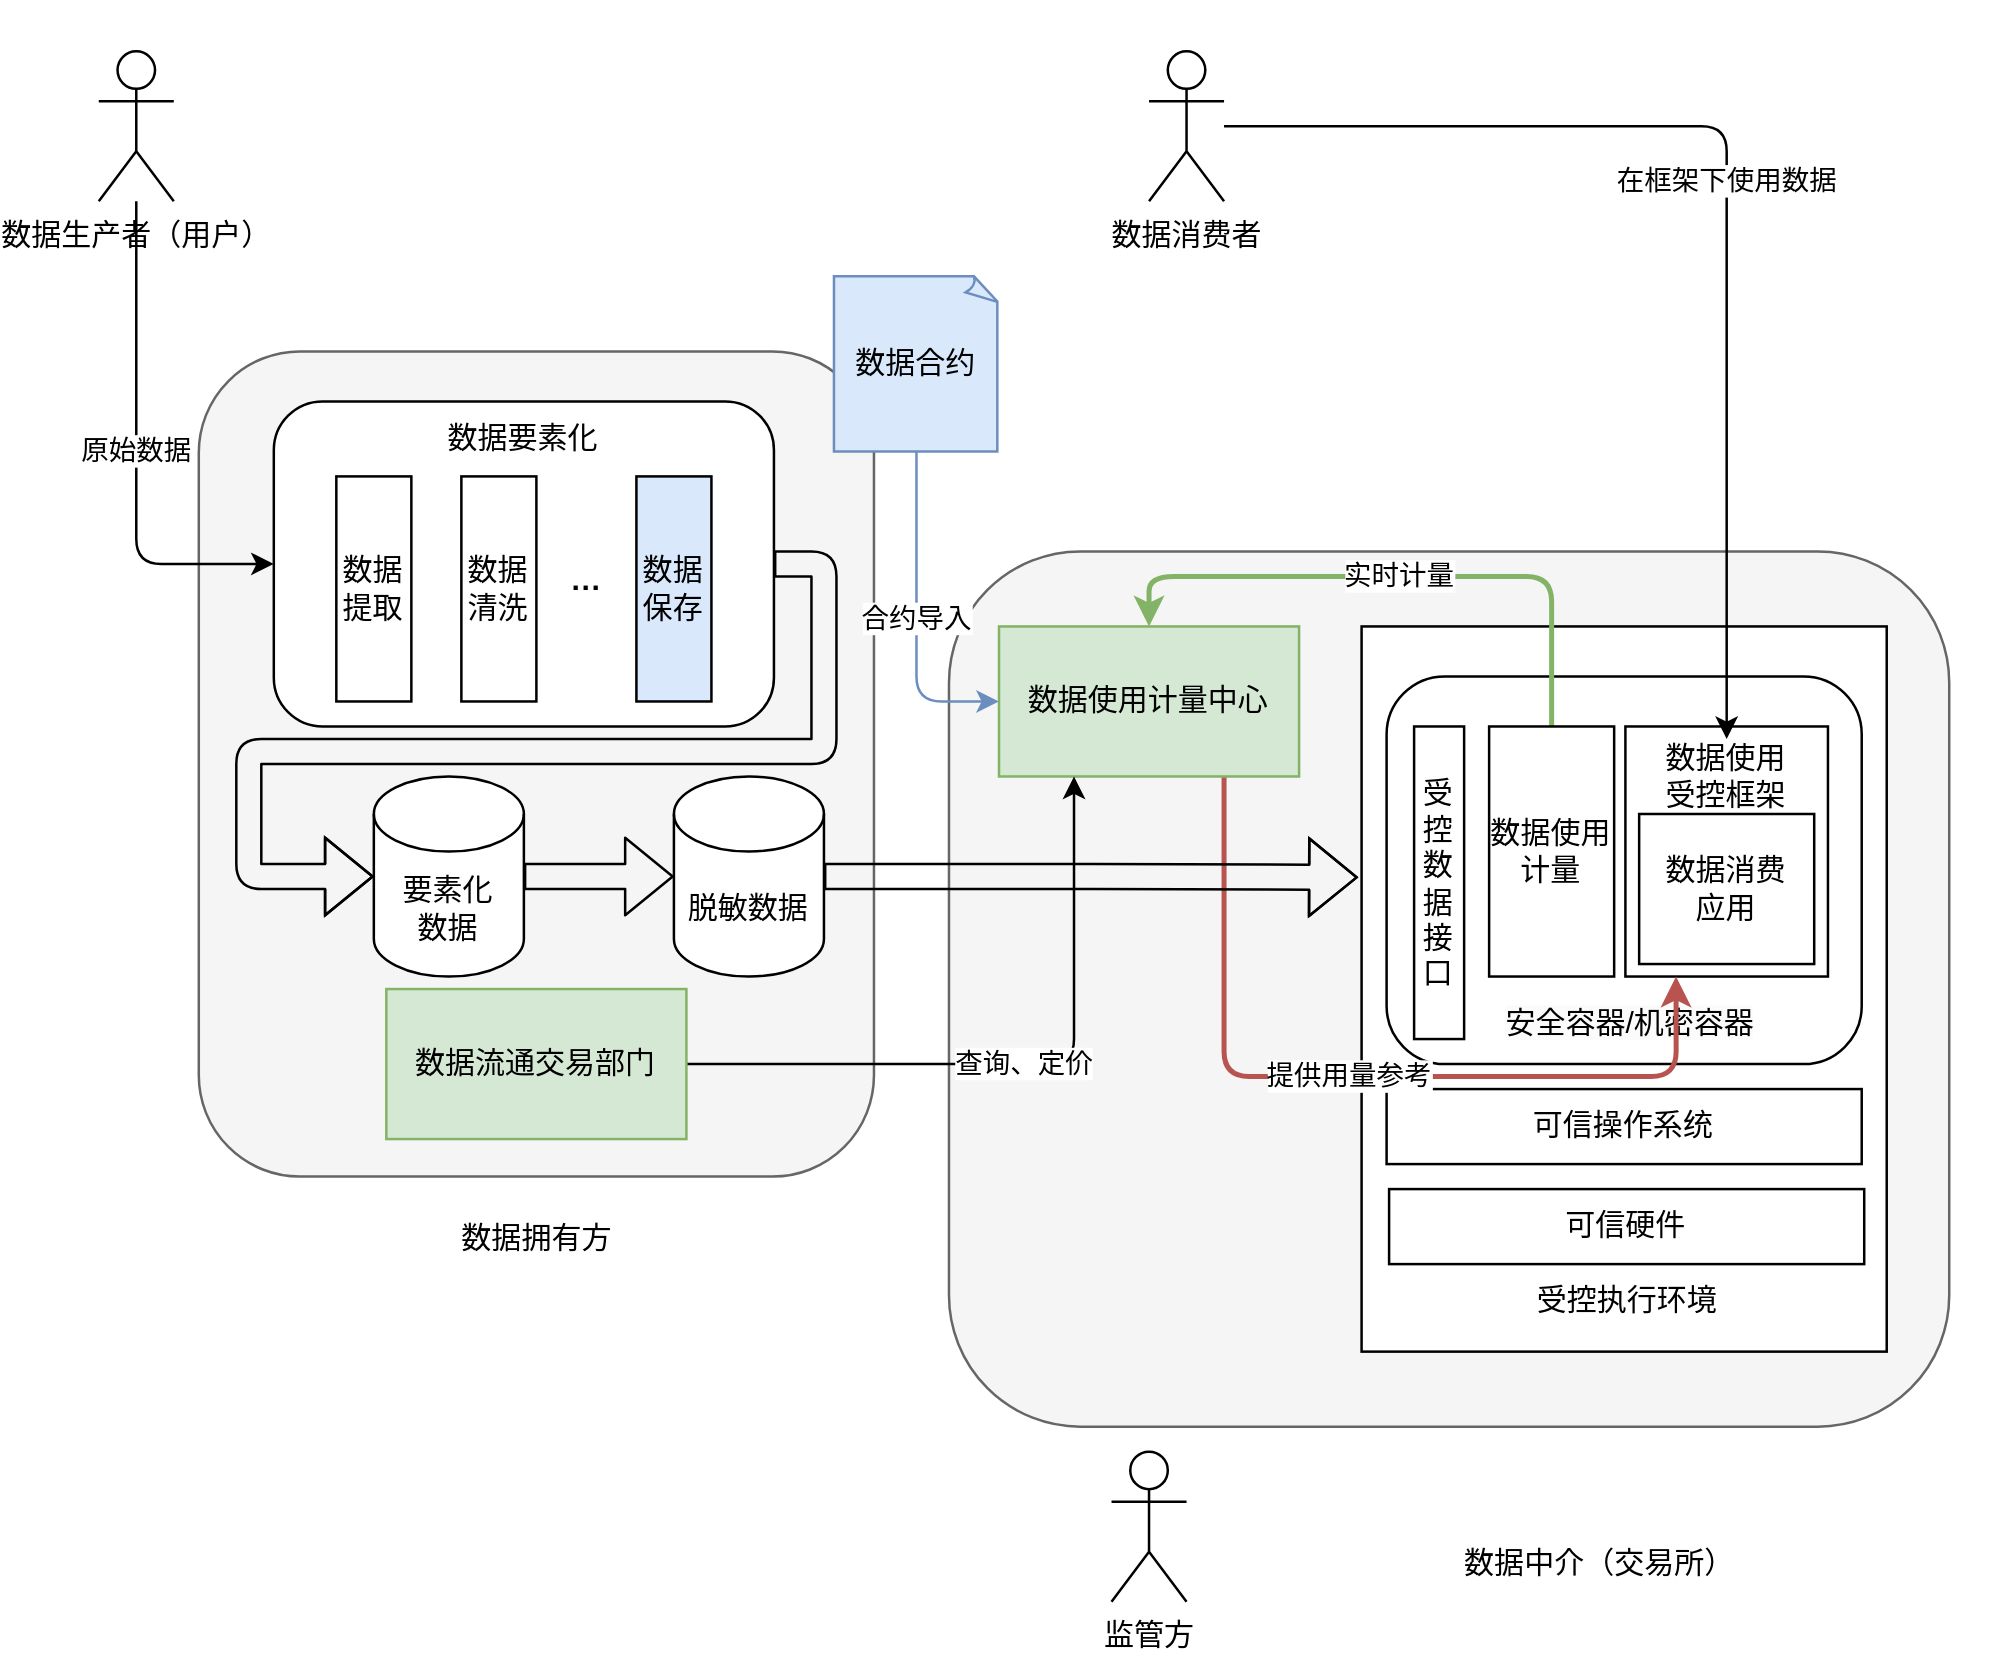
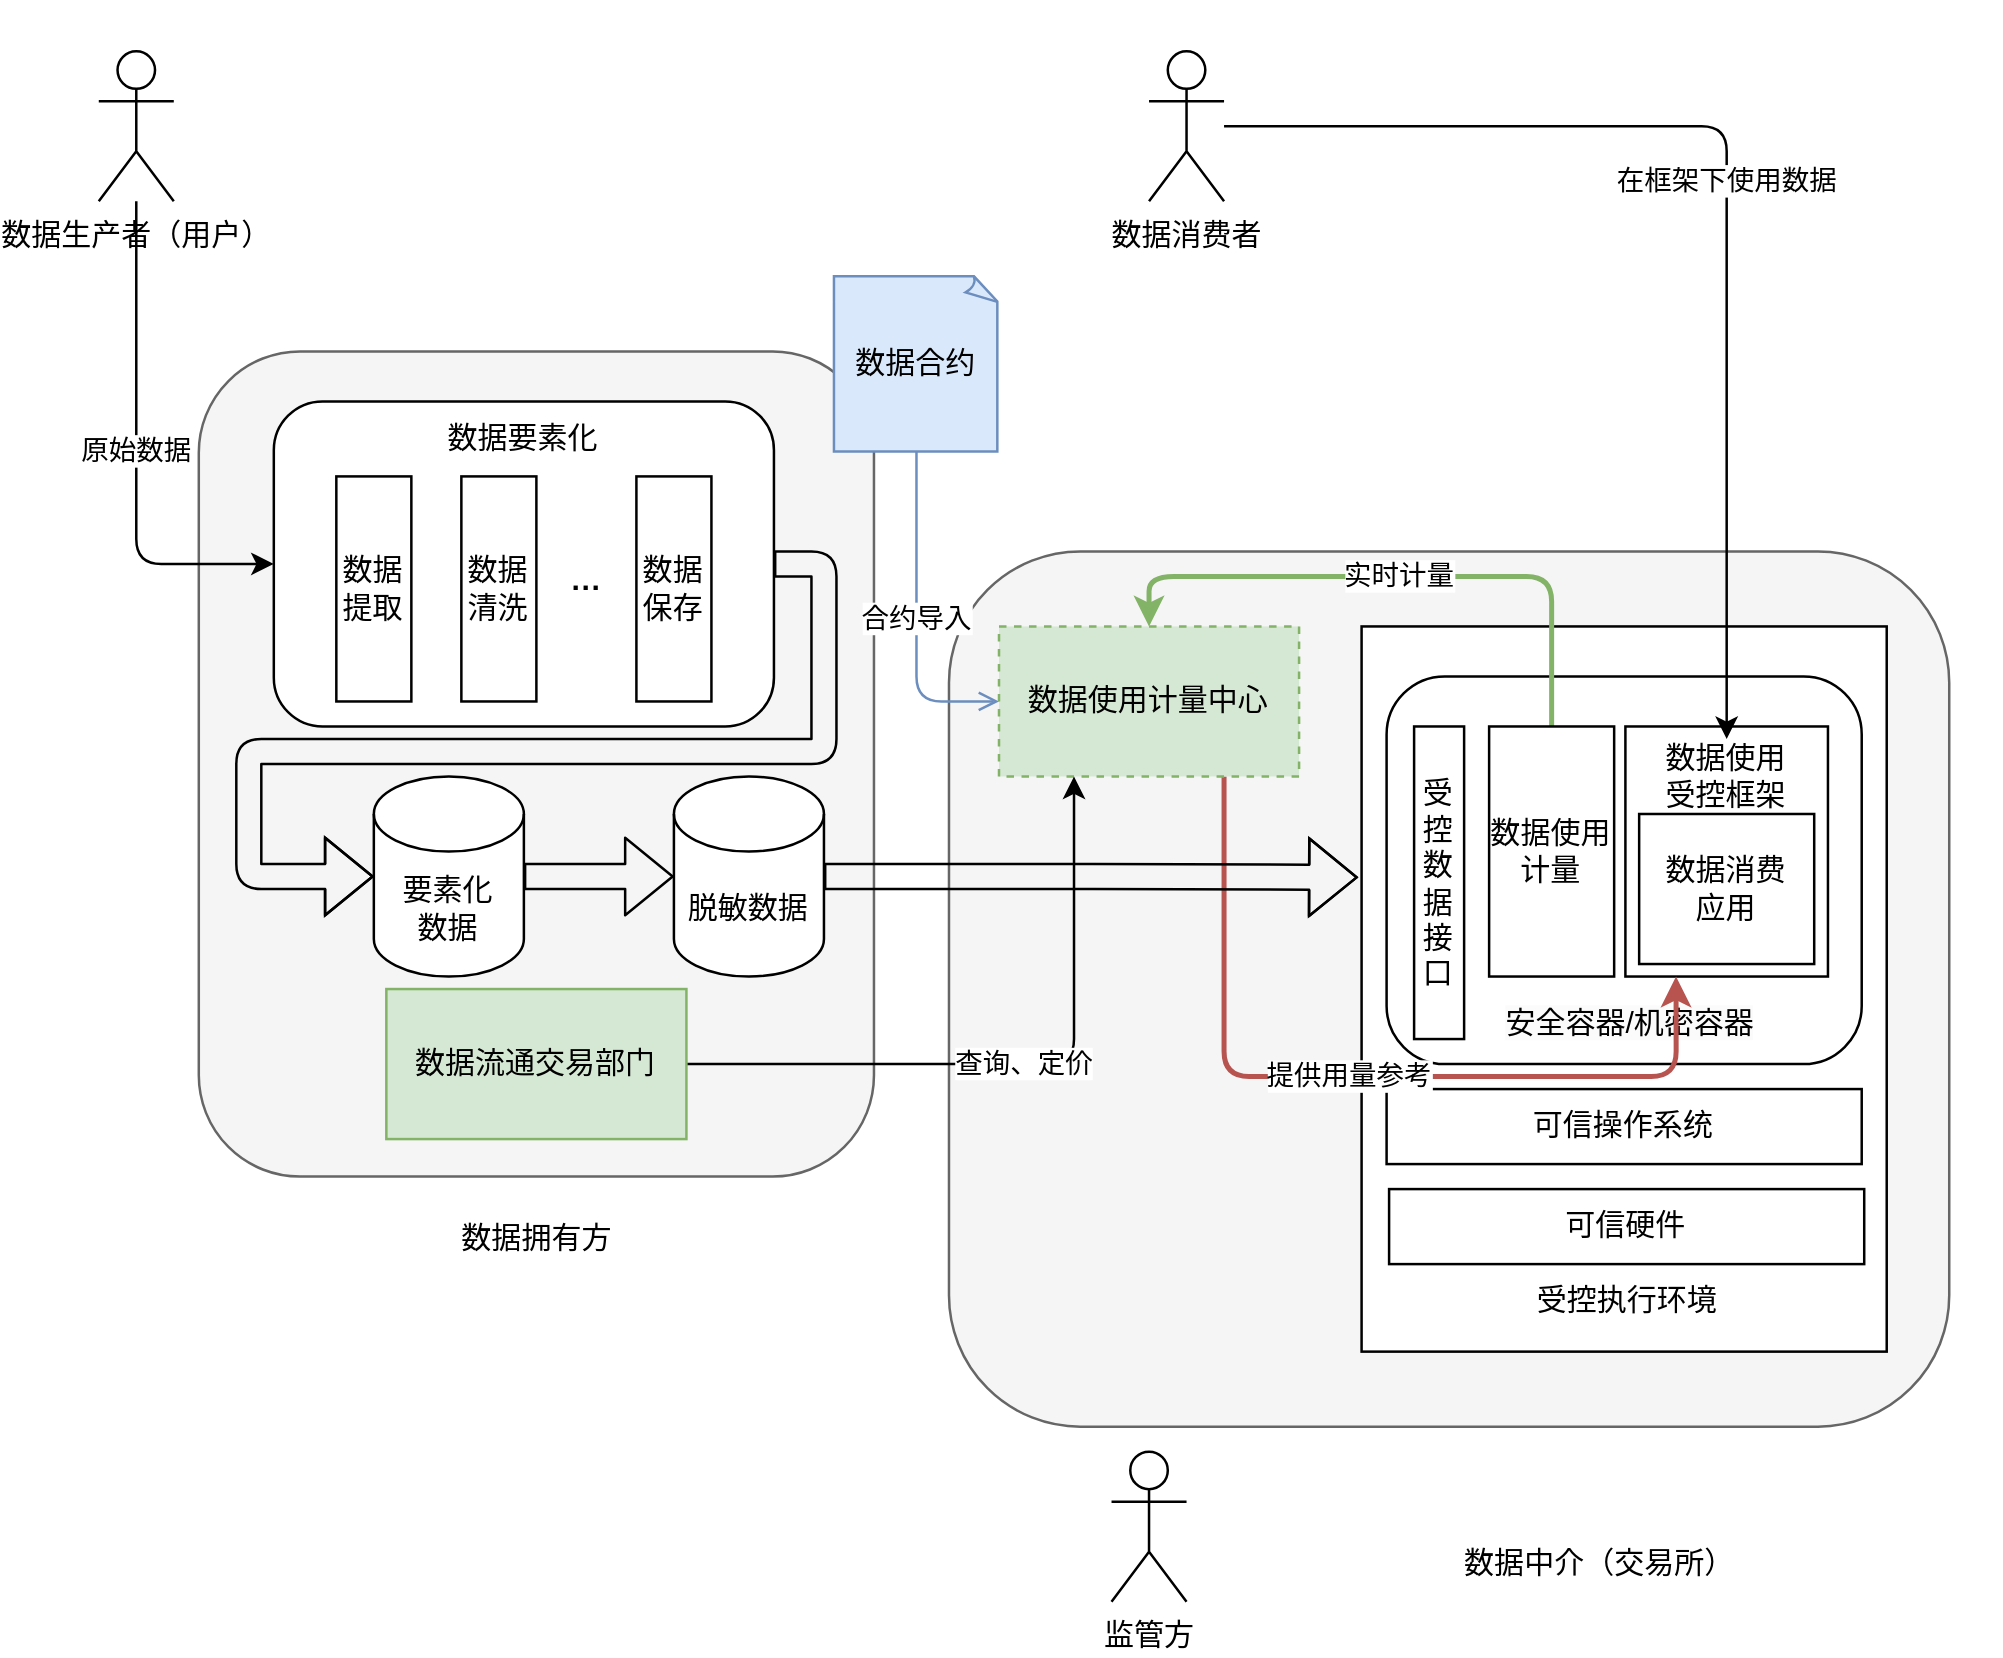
node "数据保存": fillcolor #dae8fc -> #ffffff
edge "数据合约" -> "数据使用计量中心": arrowhead classic -> open
node "数据使用计量中心": style solid -> dashed
